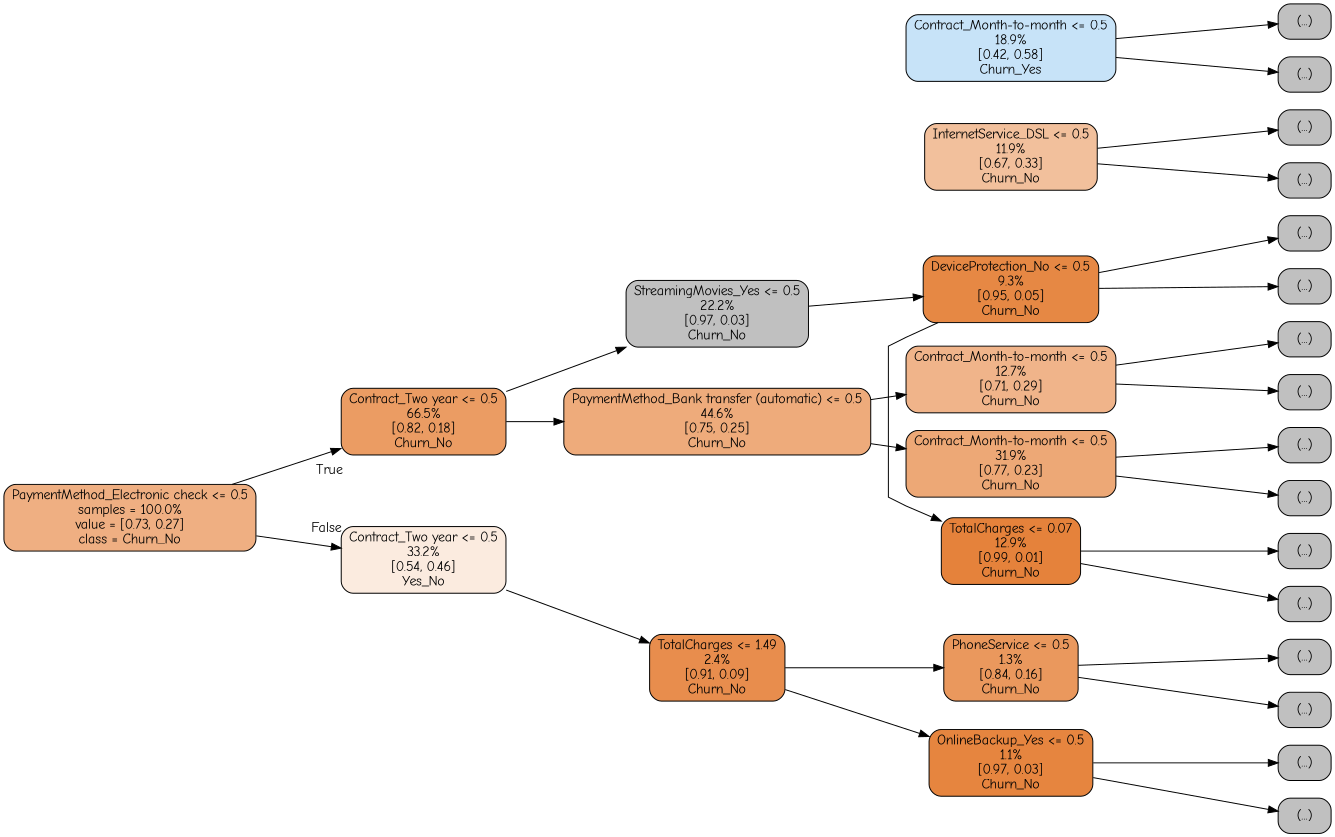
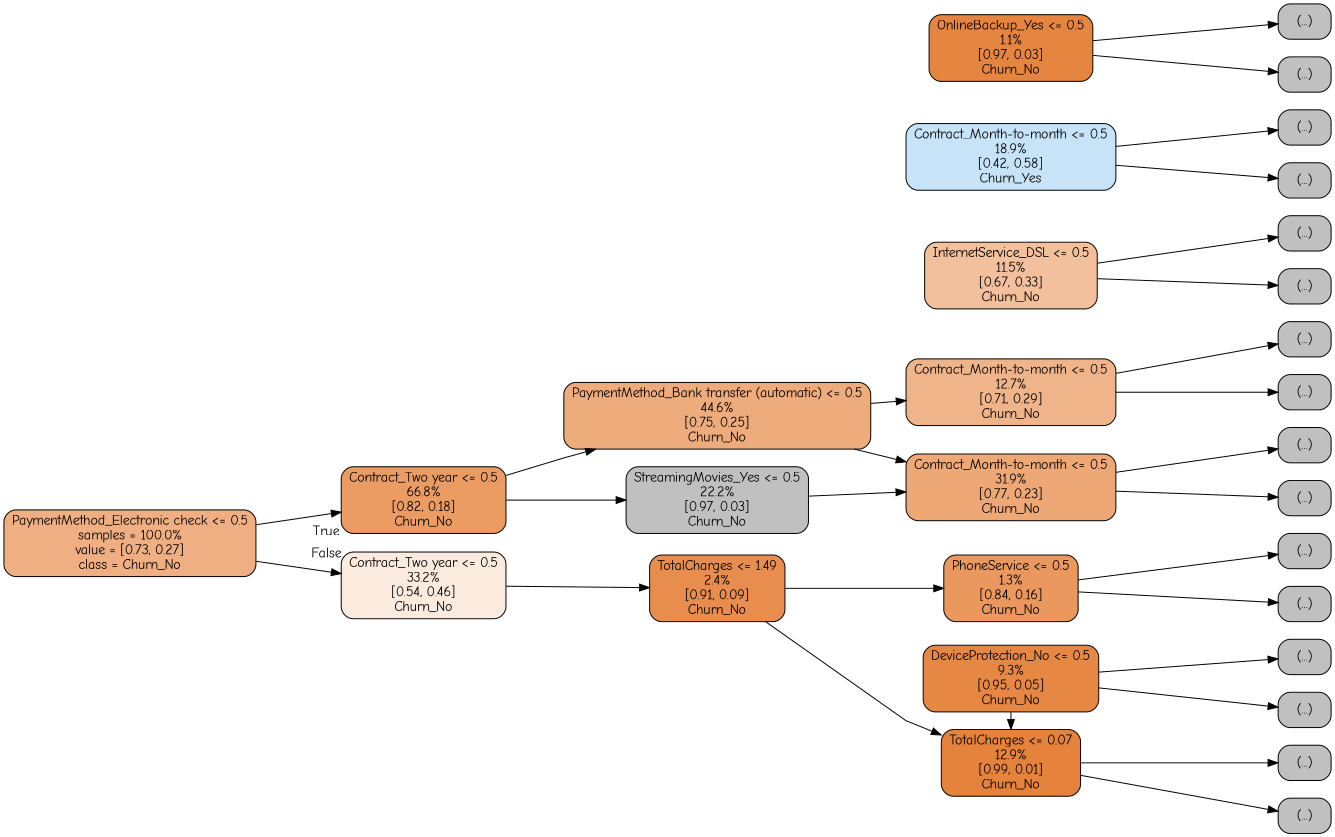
node "InternetService_DSL <= 0.5 11.9% [0.67, 0.33] Churn_No": label "InternetService_DSL <= 0.5 11.9% [0.67, 0.33] Churn_No" -> "InternetService_DSL <= 0.5 11.5% [0.67, 0.33] Churn_No"
edge "StreamingMovies_Yes <= 0.5 22.2% [0.97, 0.03] Churn_No" -> "DeviceProtection_No <= 0.5 9.3% [0.95, 0.05] Churn_No": now "StreamingMovies_Yes <= 0.5 22.2% [0.97, 0.03] Churn_No" -> "Contract_Month-to-month <= 0.5 31.9% [0.77, 0.23] Churn_No"
node "Contract_Two year <= 0.5 66.5% [0.82, 0.18] Churn_No": label "Contract_Two year <= 0.5 66.5% [0.82, 0.18] Churn_No" -> "Contract_Two year <= 0.5 66.8% [0.82, 0.18] Churn_No"
node "Contract_Two year <= 0.5 33.2% [0.54, 0.46] Yes_No": label "Contract_Two year <= 0.5 33.2% [0.54, 0.46] Yes_No" -> "Contract_Two year <= 0.5 33.2% [0.54, 0.46] Churn_No"
edge "TotalCharges <= 1.49 2.4% [0.91, 0.09] Churn_No" -> "OnlineBackup_Yes <= 0.5 1.1% [0.97, 0.03] Churn_No": now "TotalCharges <= 1.49 2.4% [0.91, 0.09] Churn_No" -> "TotalCharges <= 0.07 12.9% [0.99, 0.01] Churn_No"
